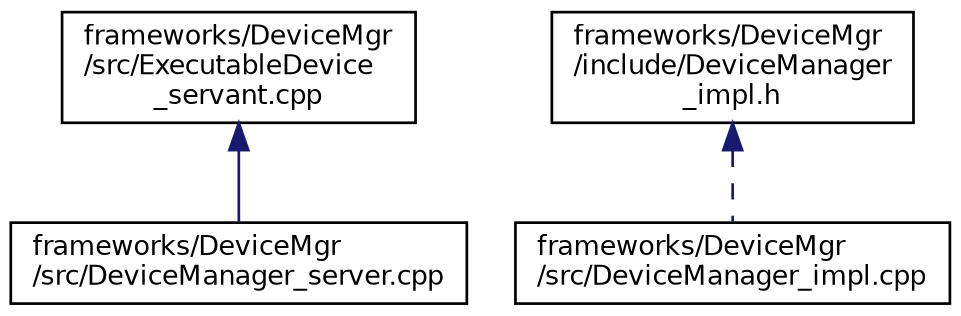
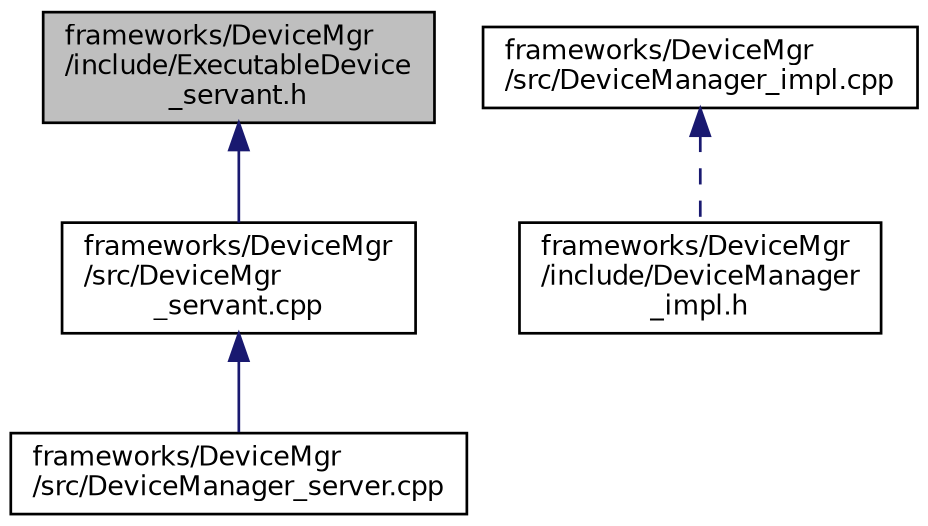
node "frameworks/DeviceMgr /src/ExecutableDevice _servant.cpp": label "frameworks/DeviceMgr /src/ExecutableDevice _servant.cpp" -> "frameworks/DeviceMgr /src/DeviceMgr _servant.cpp"
node "frameworks/DeviceMgr /include/ExecutableDevice _servant.h": added
edge "frameworks/DeviceMgr /src/DeviceManager_impl.cpp" -> "frameworks/DeviceMgr /include/DeviceManager _impl.h": reversed
